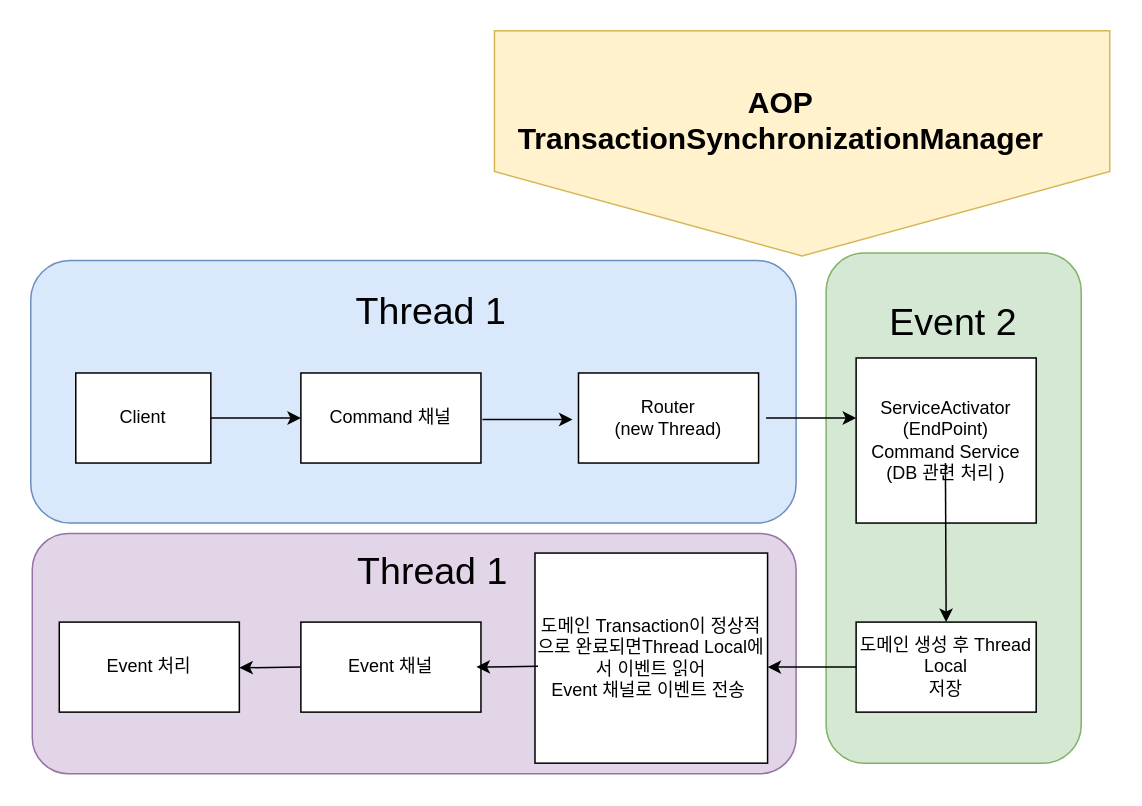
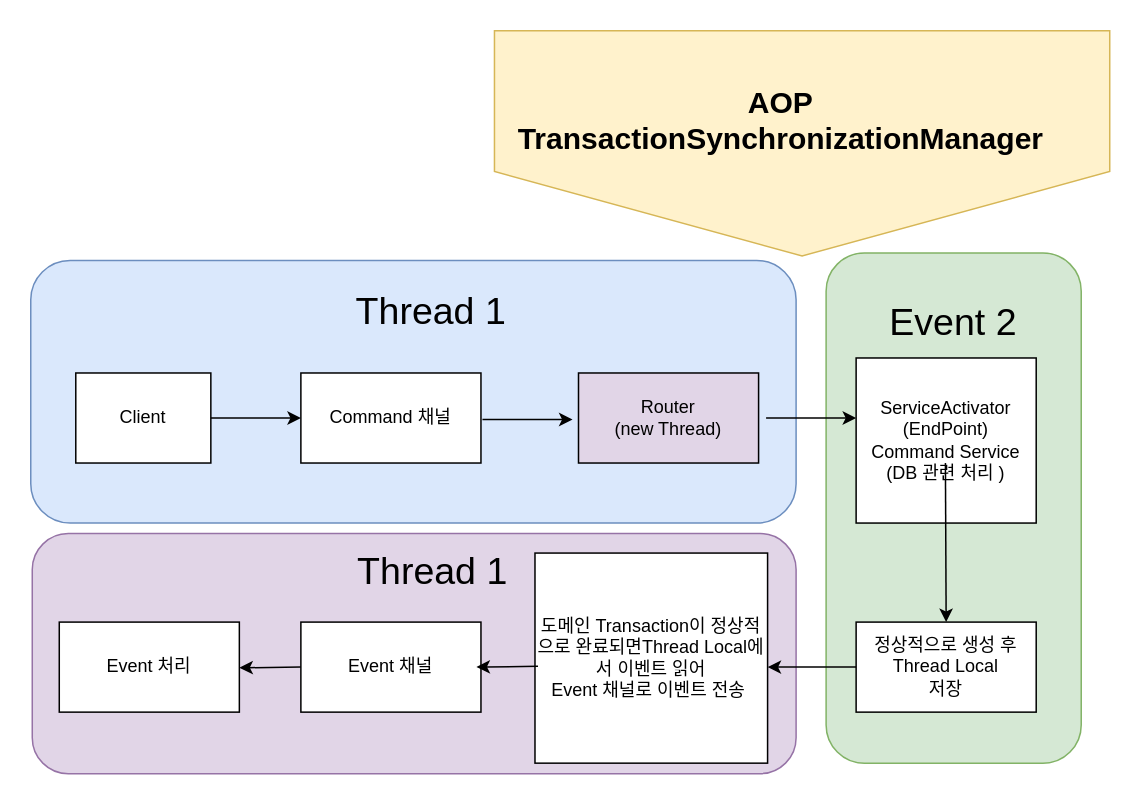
node "Router (new Thread)": fillcolor #ffffff -> #e1d5e7
node "도메인 생성 후 Thread Local 저장": label "도메인 생성 후 Thread Local 저장" -> "정상적으로 생성 후 Thread Local 저장"
